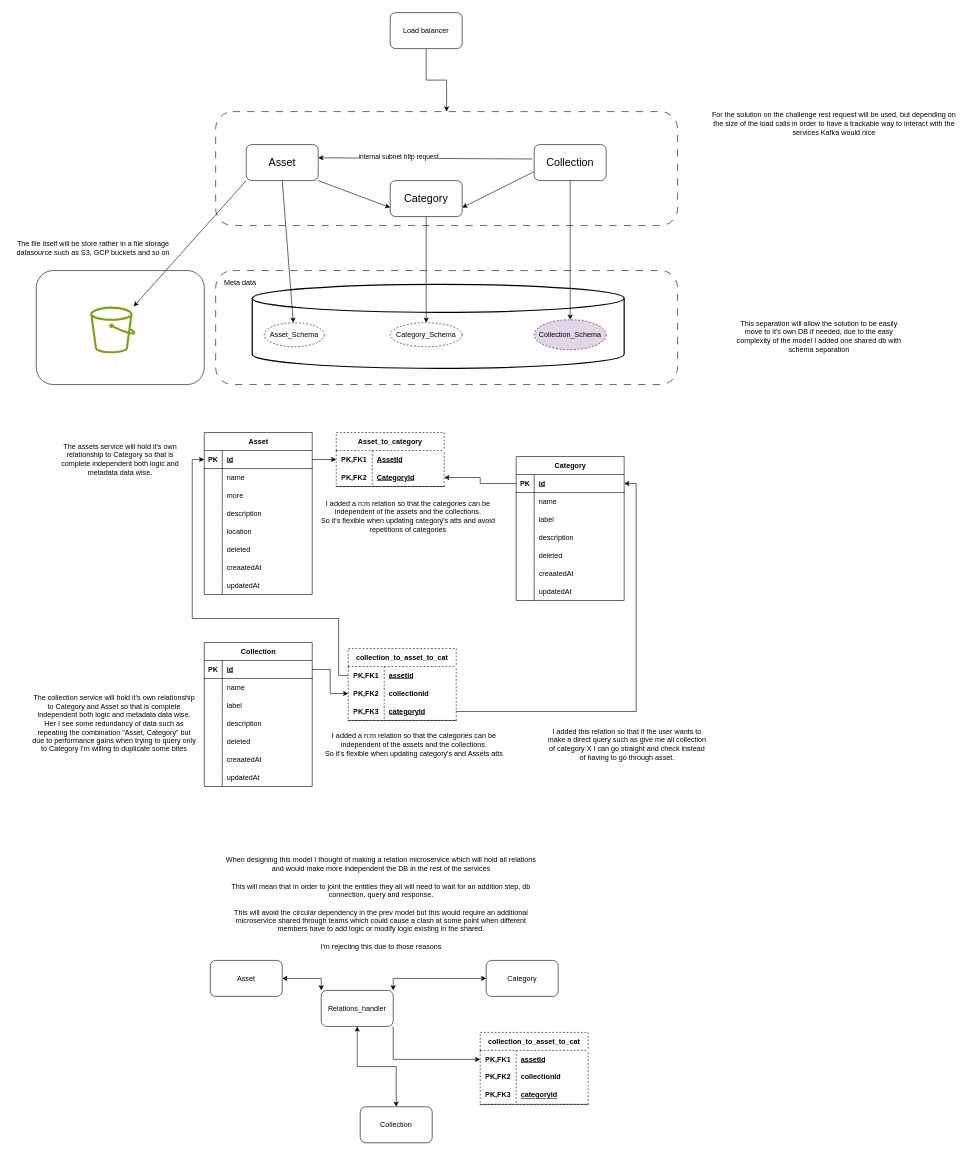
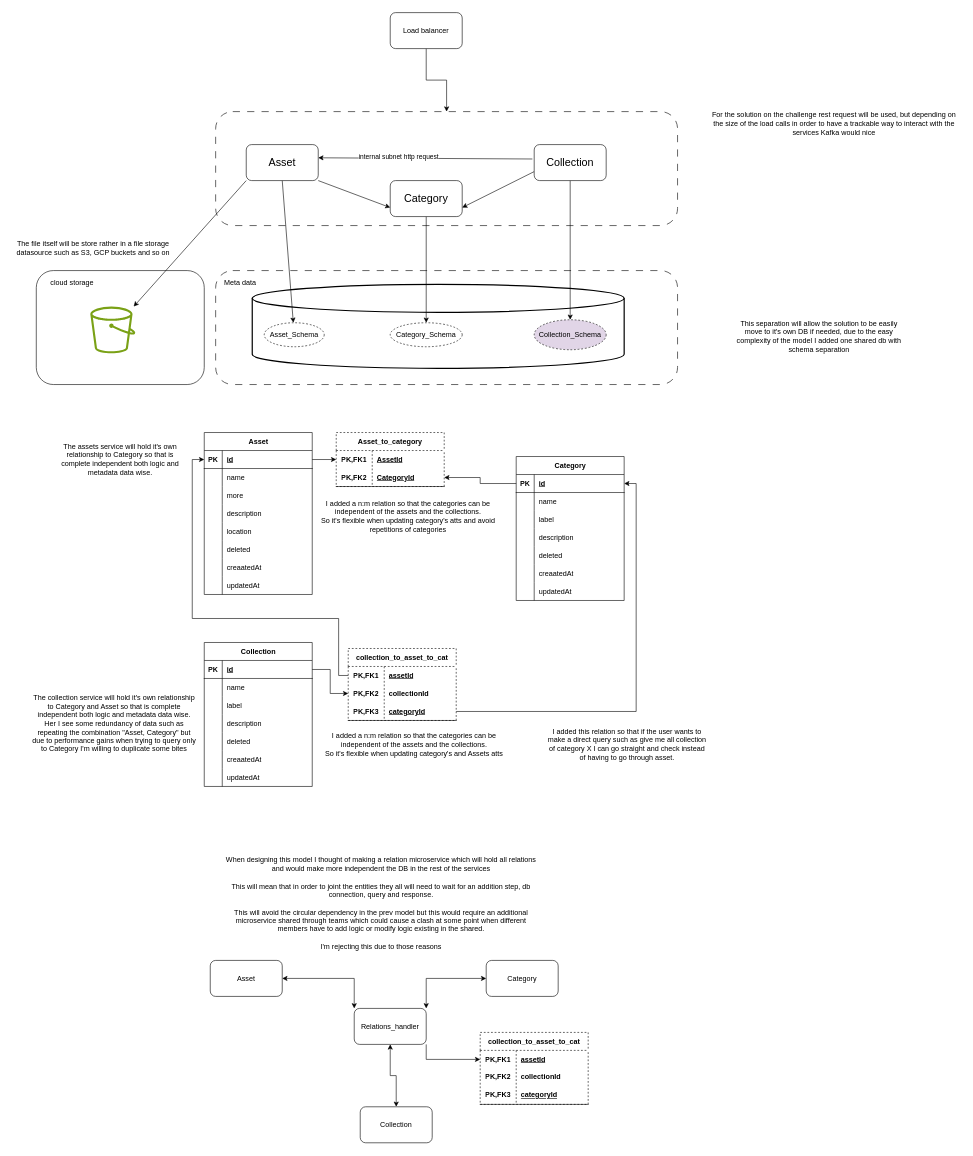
node "cloud storage": added
node "Relations_handler": moved (357, 1008) -> (390, 1026)
